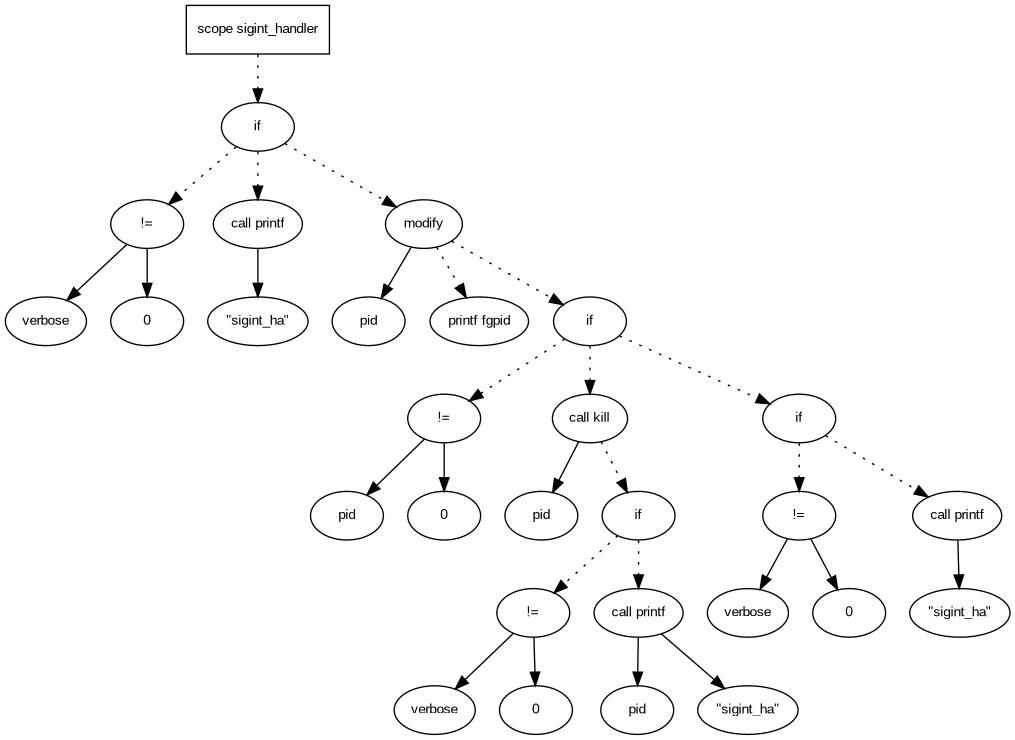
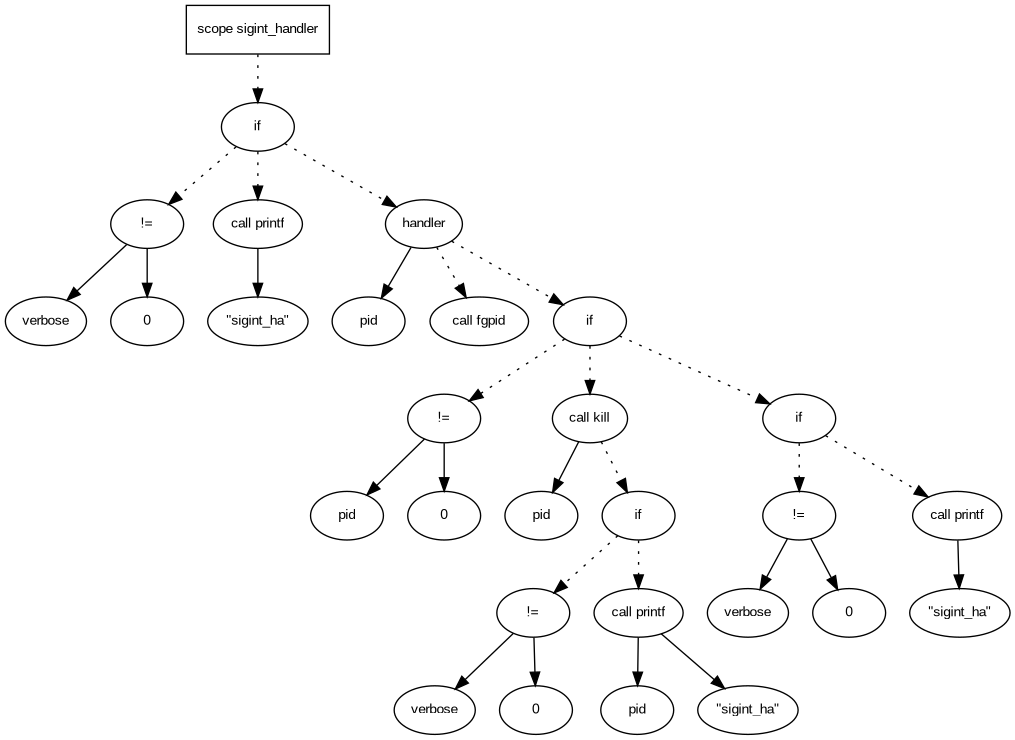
node "modify": label "modify" -> "handler"
node "printf fgpid": label "printf fgpid" -> "call fgpid"
